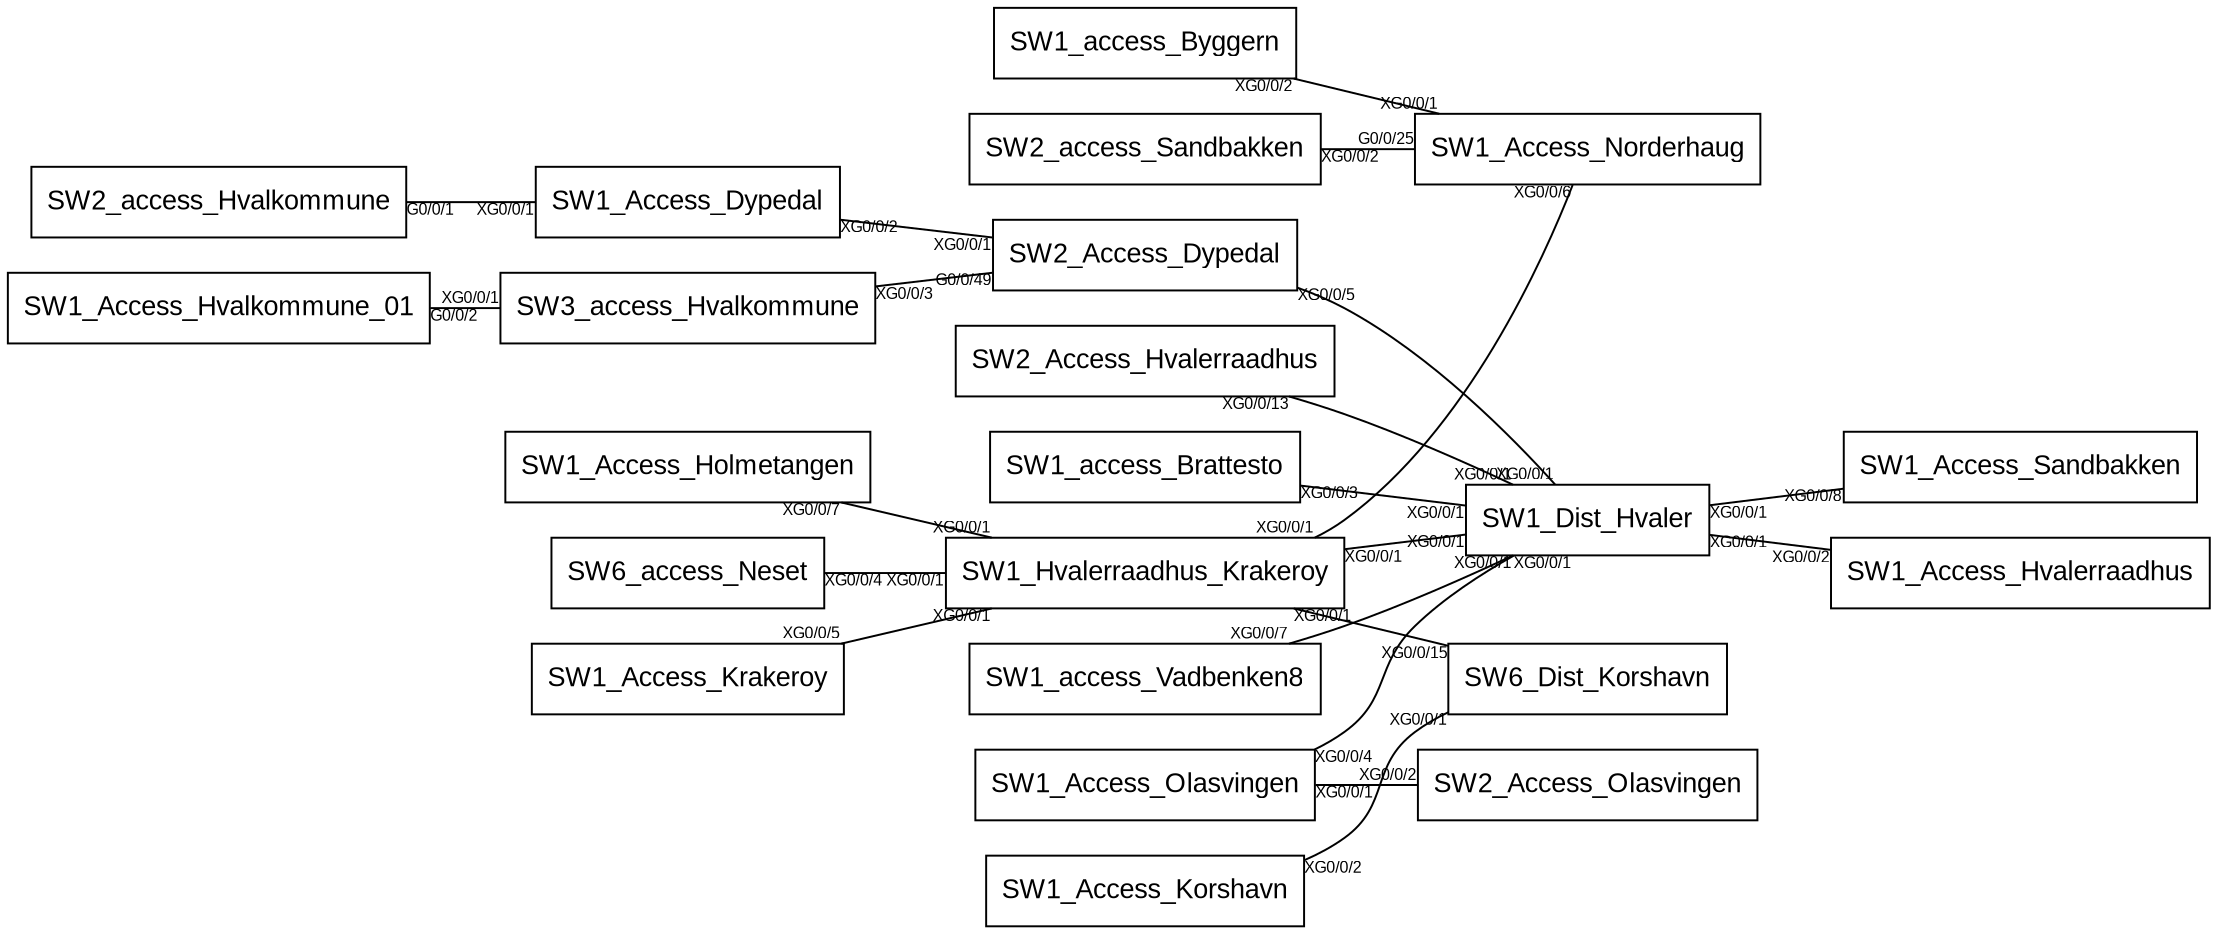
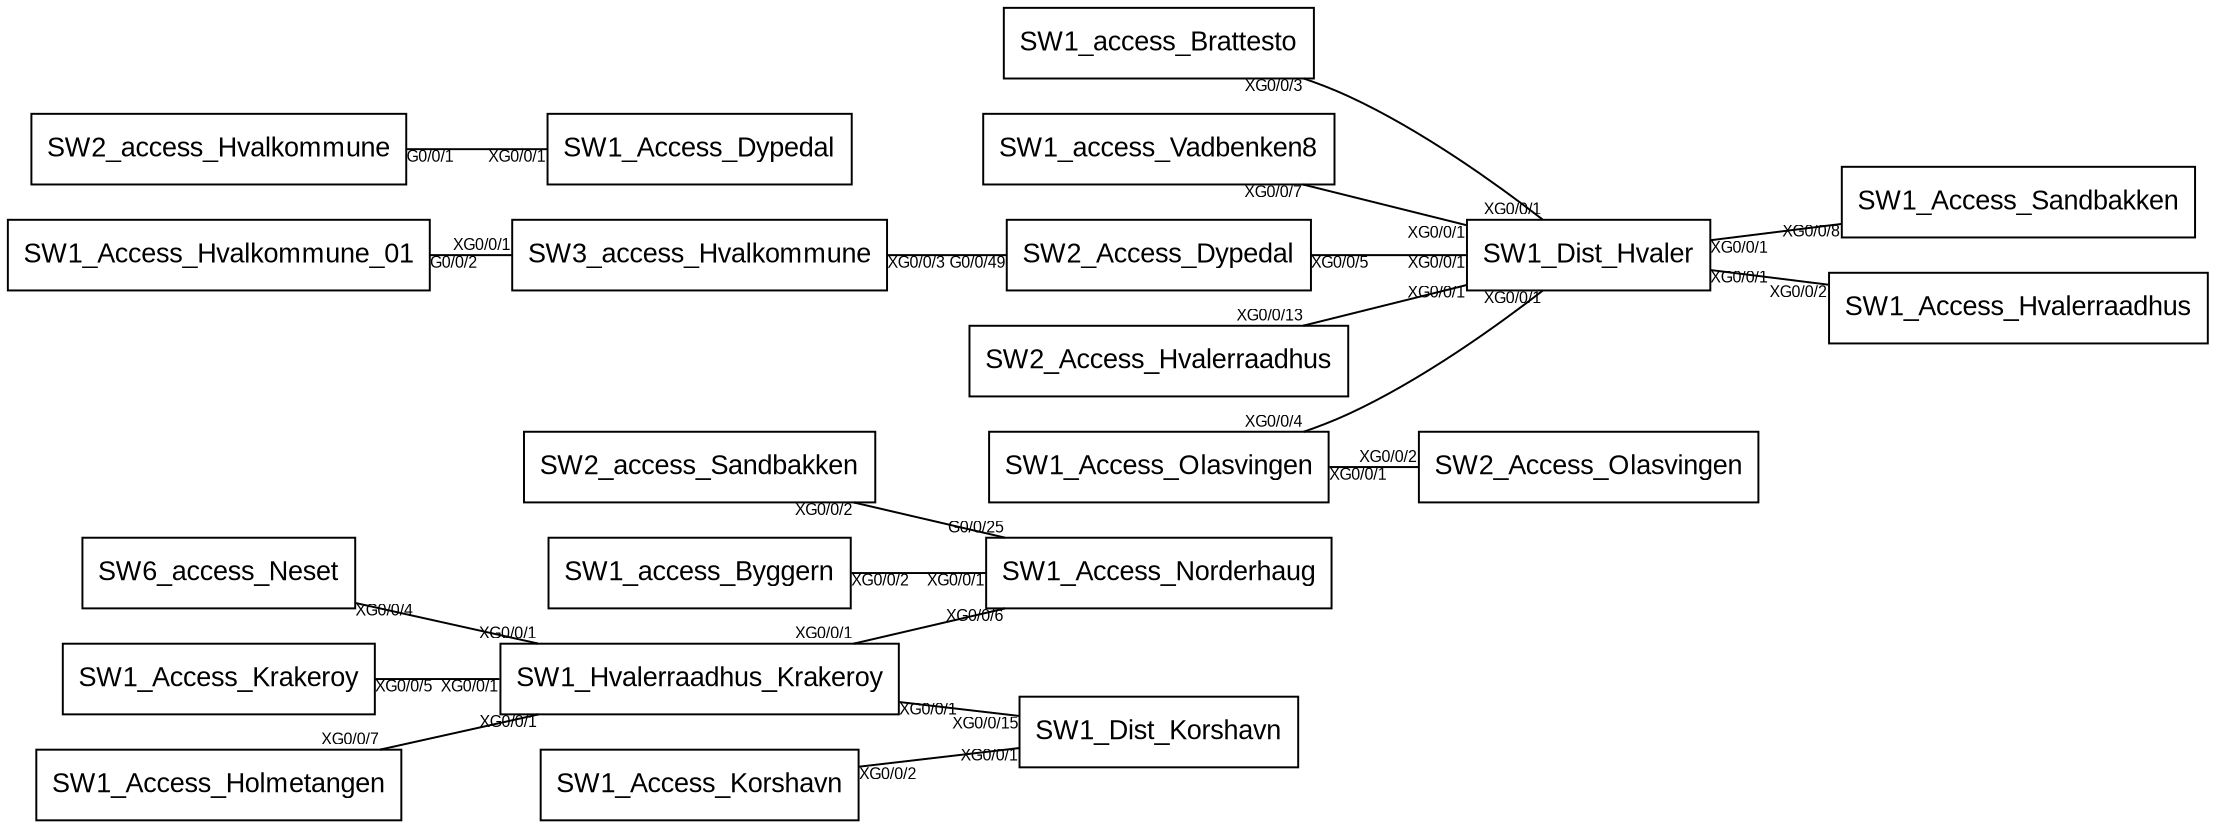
edge "SW1_Access_Dypedal" -- "SW2_Access_Dypedal": removed
edge "SW1_Dist_Hvaler" -- "SW1_Hvalerraadhus_Krakeroy": removed
node "SW6_Dist_Korshavn": label "SW6_Dist_Korshavn" -> "SW1_Dist_Korshavn"
